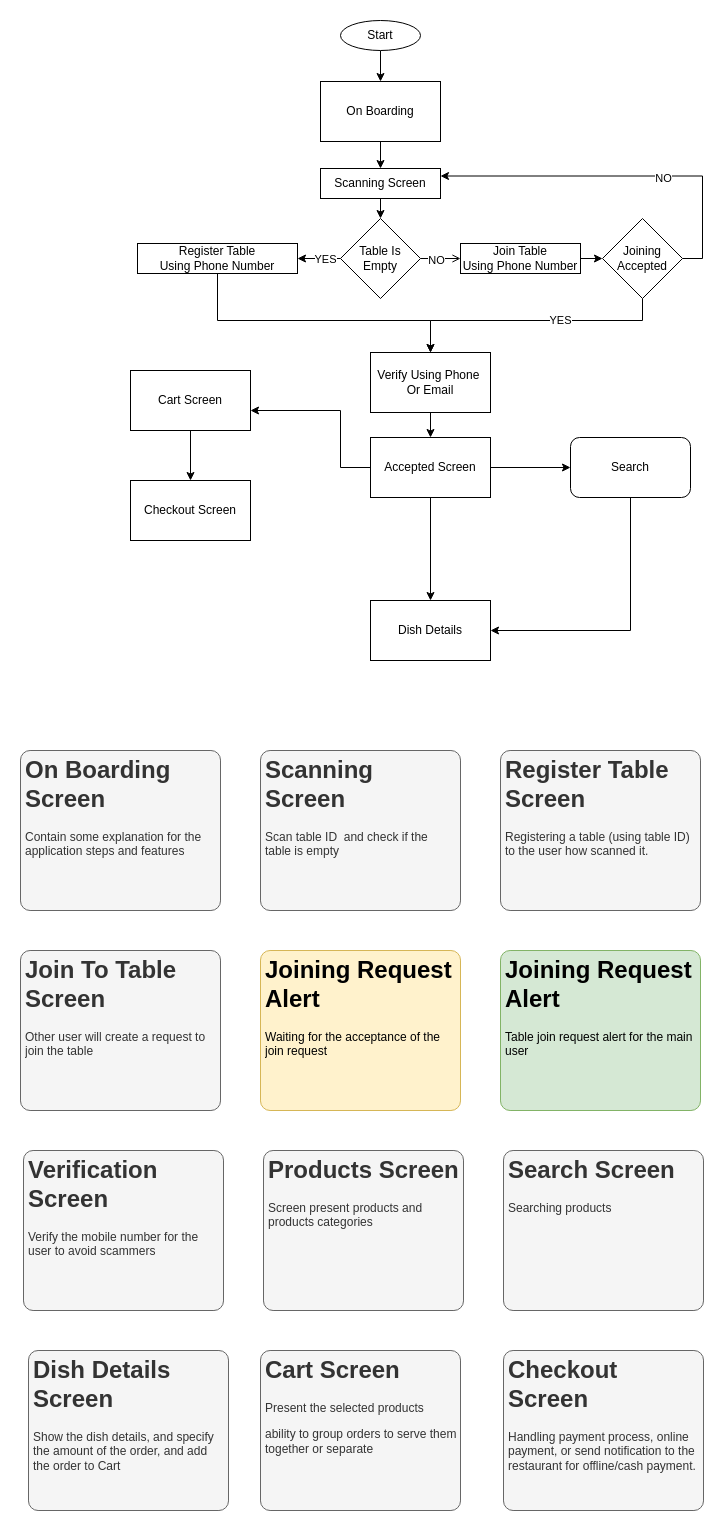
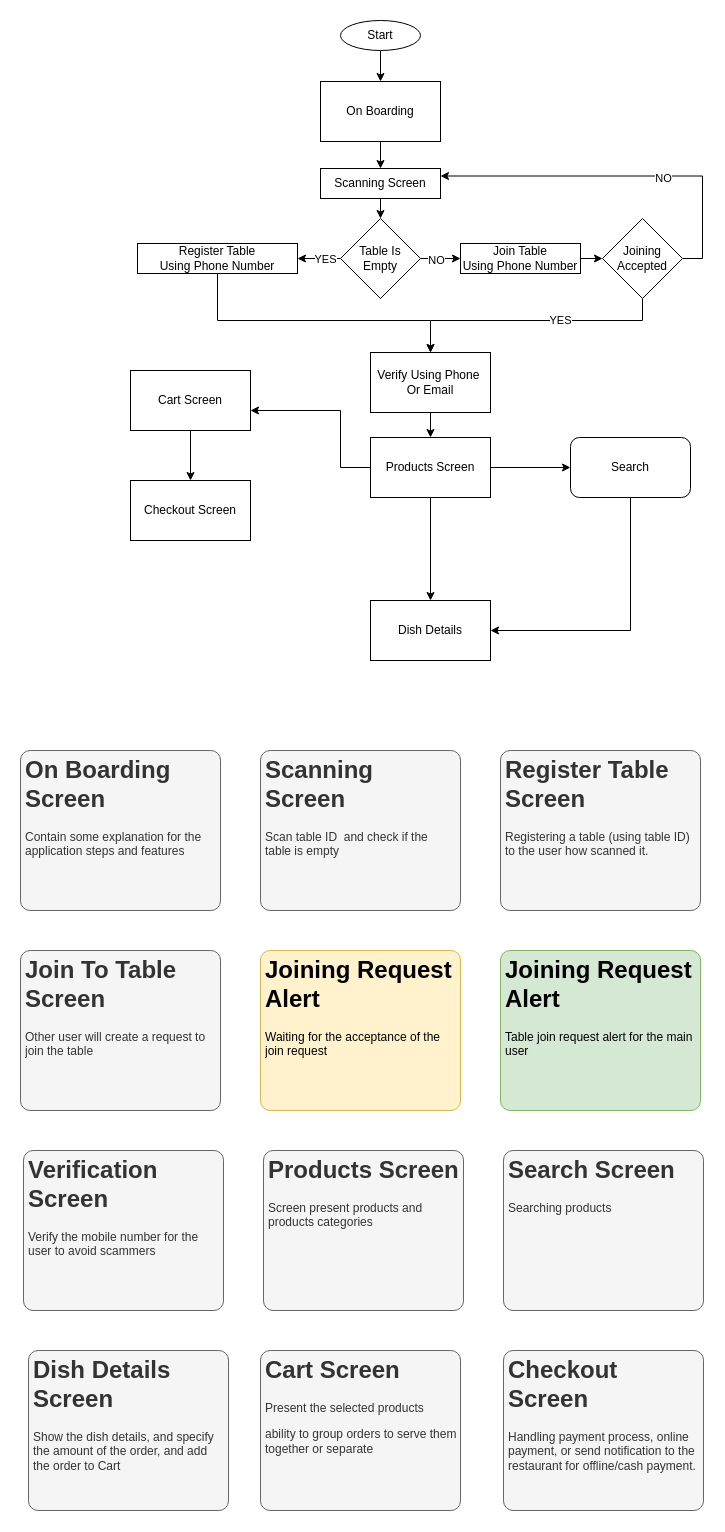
edge "Table Is Empty" -> "Join Table Using Phone Number": arrowhead open -> classic
node "Accepted Screen": label "Accepted Screen" -> "Products Screen"
